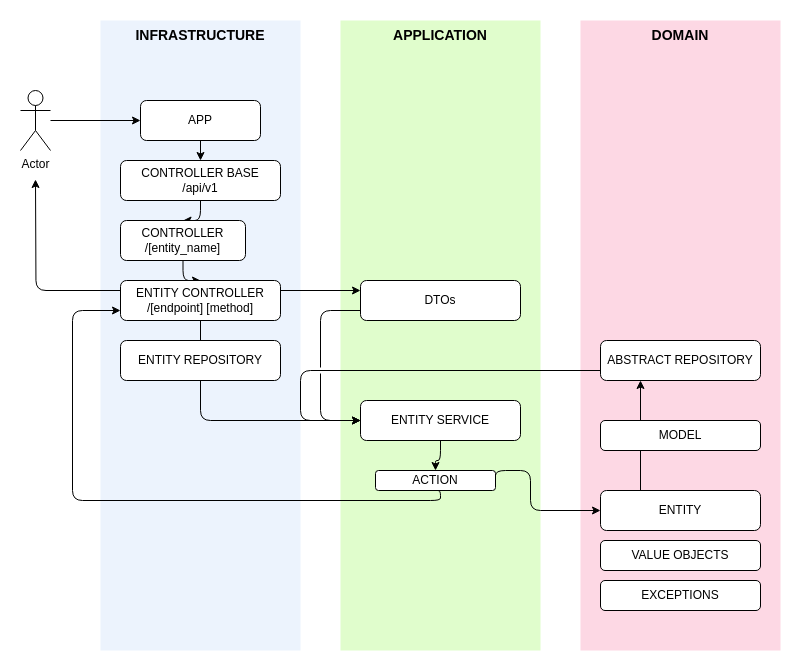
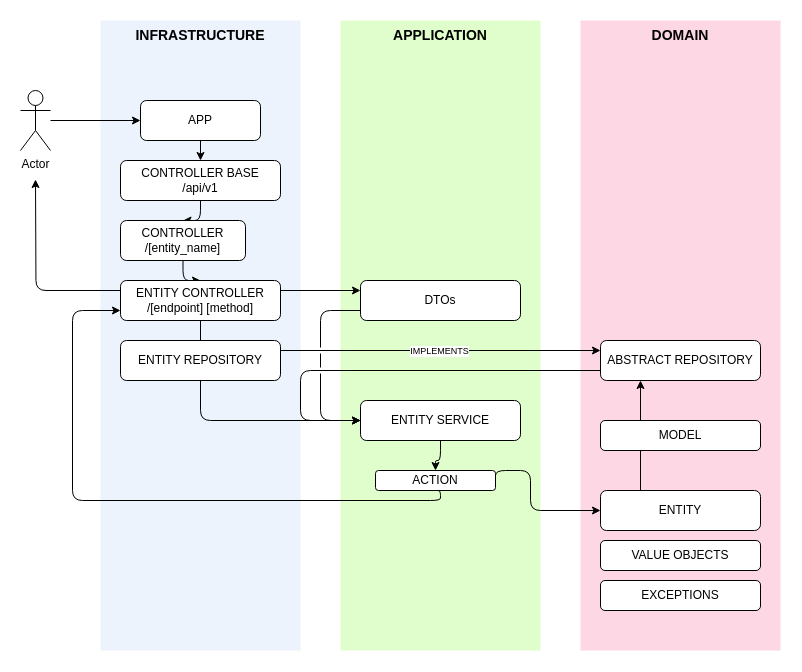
edge "ENTITY REPOSITORY" -> "ABSTRACT REPOSITORY": added, label "IMPLEMENTS"
